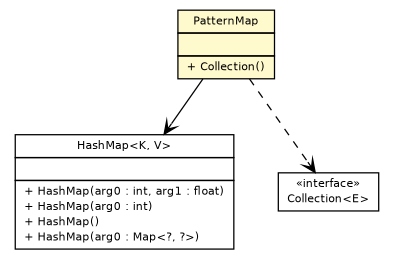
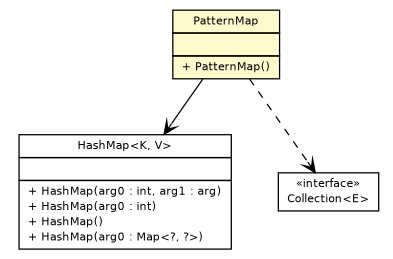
node "PatternMap": text "+ Collection()" -> "+ PatternMap()"
node "HashMap<K, V>": text "+ HashMap(arg0 : int, arg1 : float)" -> "+ HashMap(arg0 : int, arg1 : arg)"
